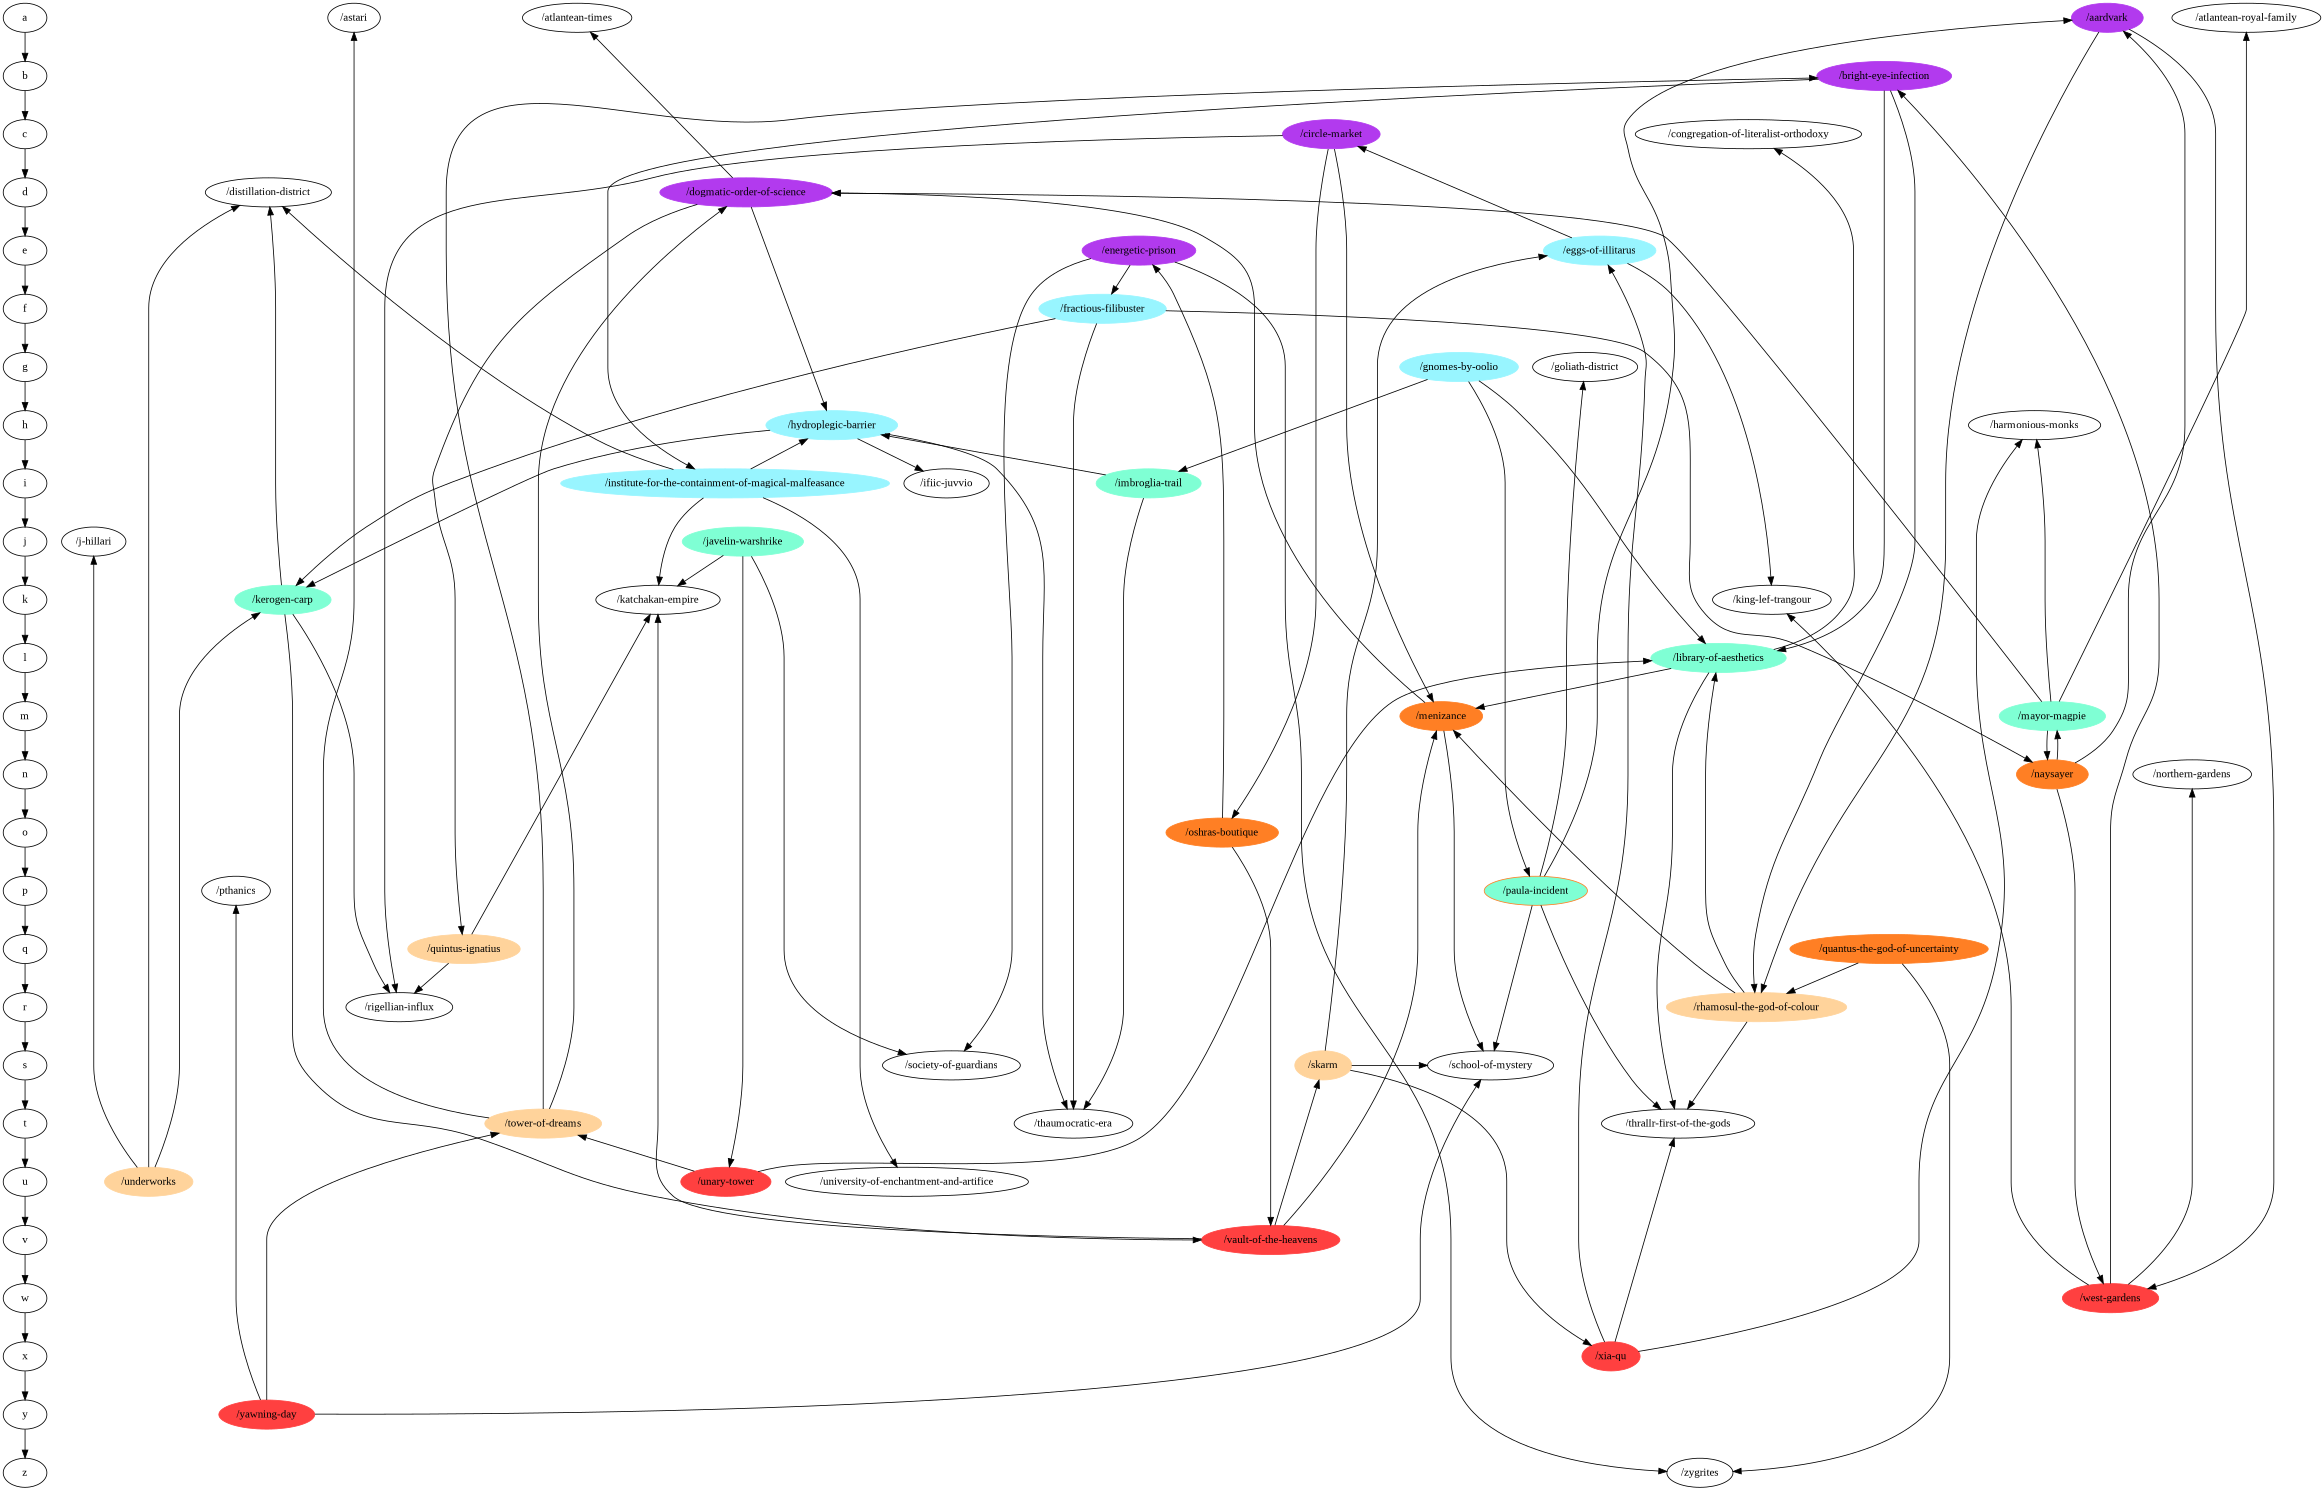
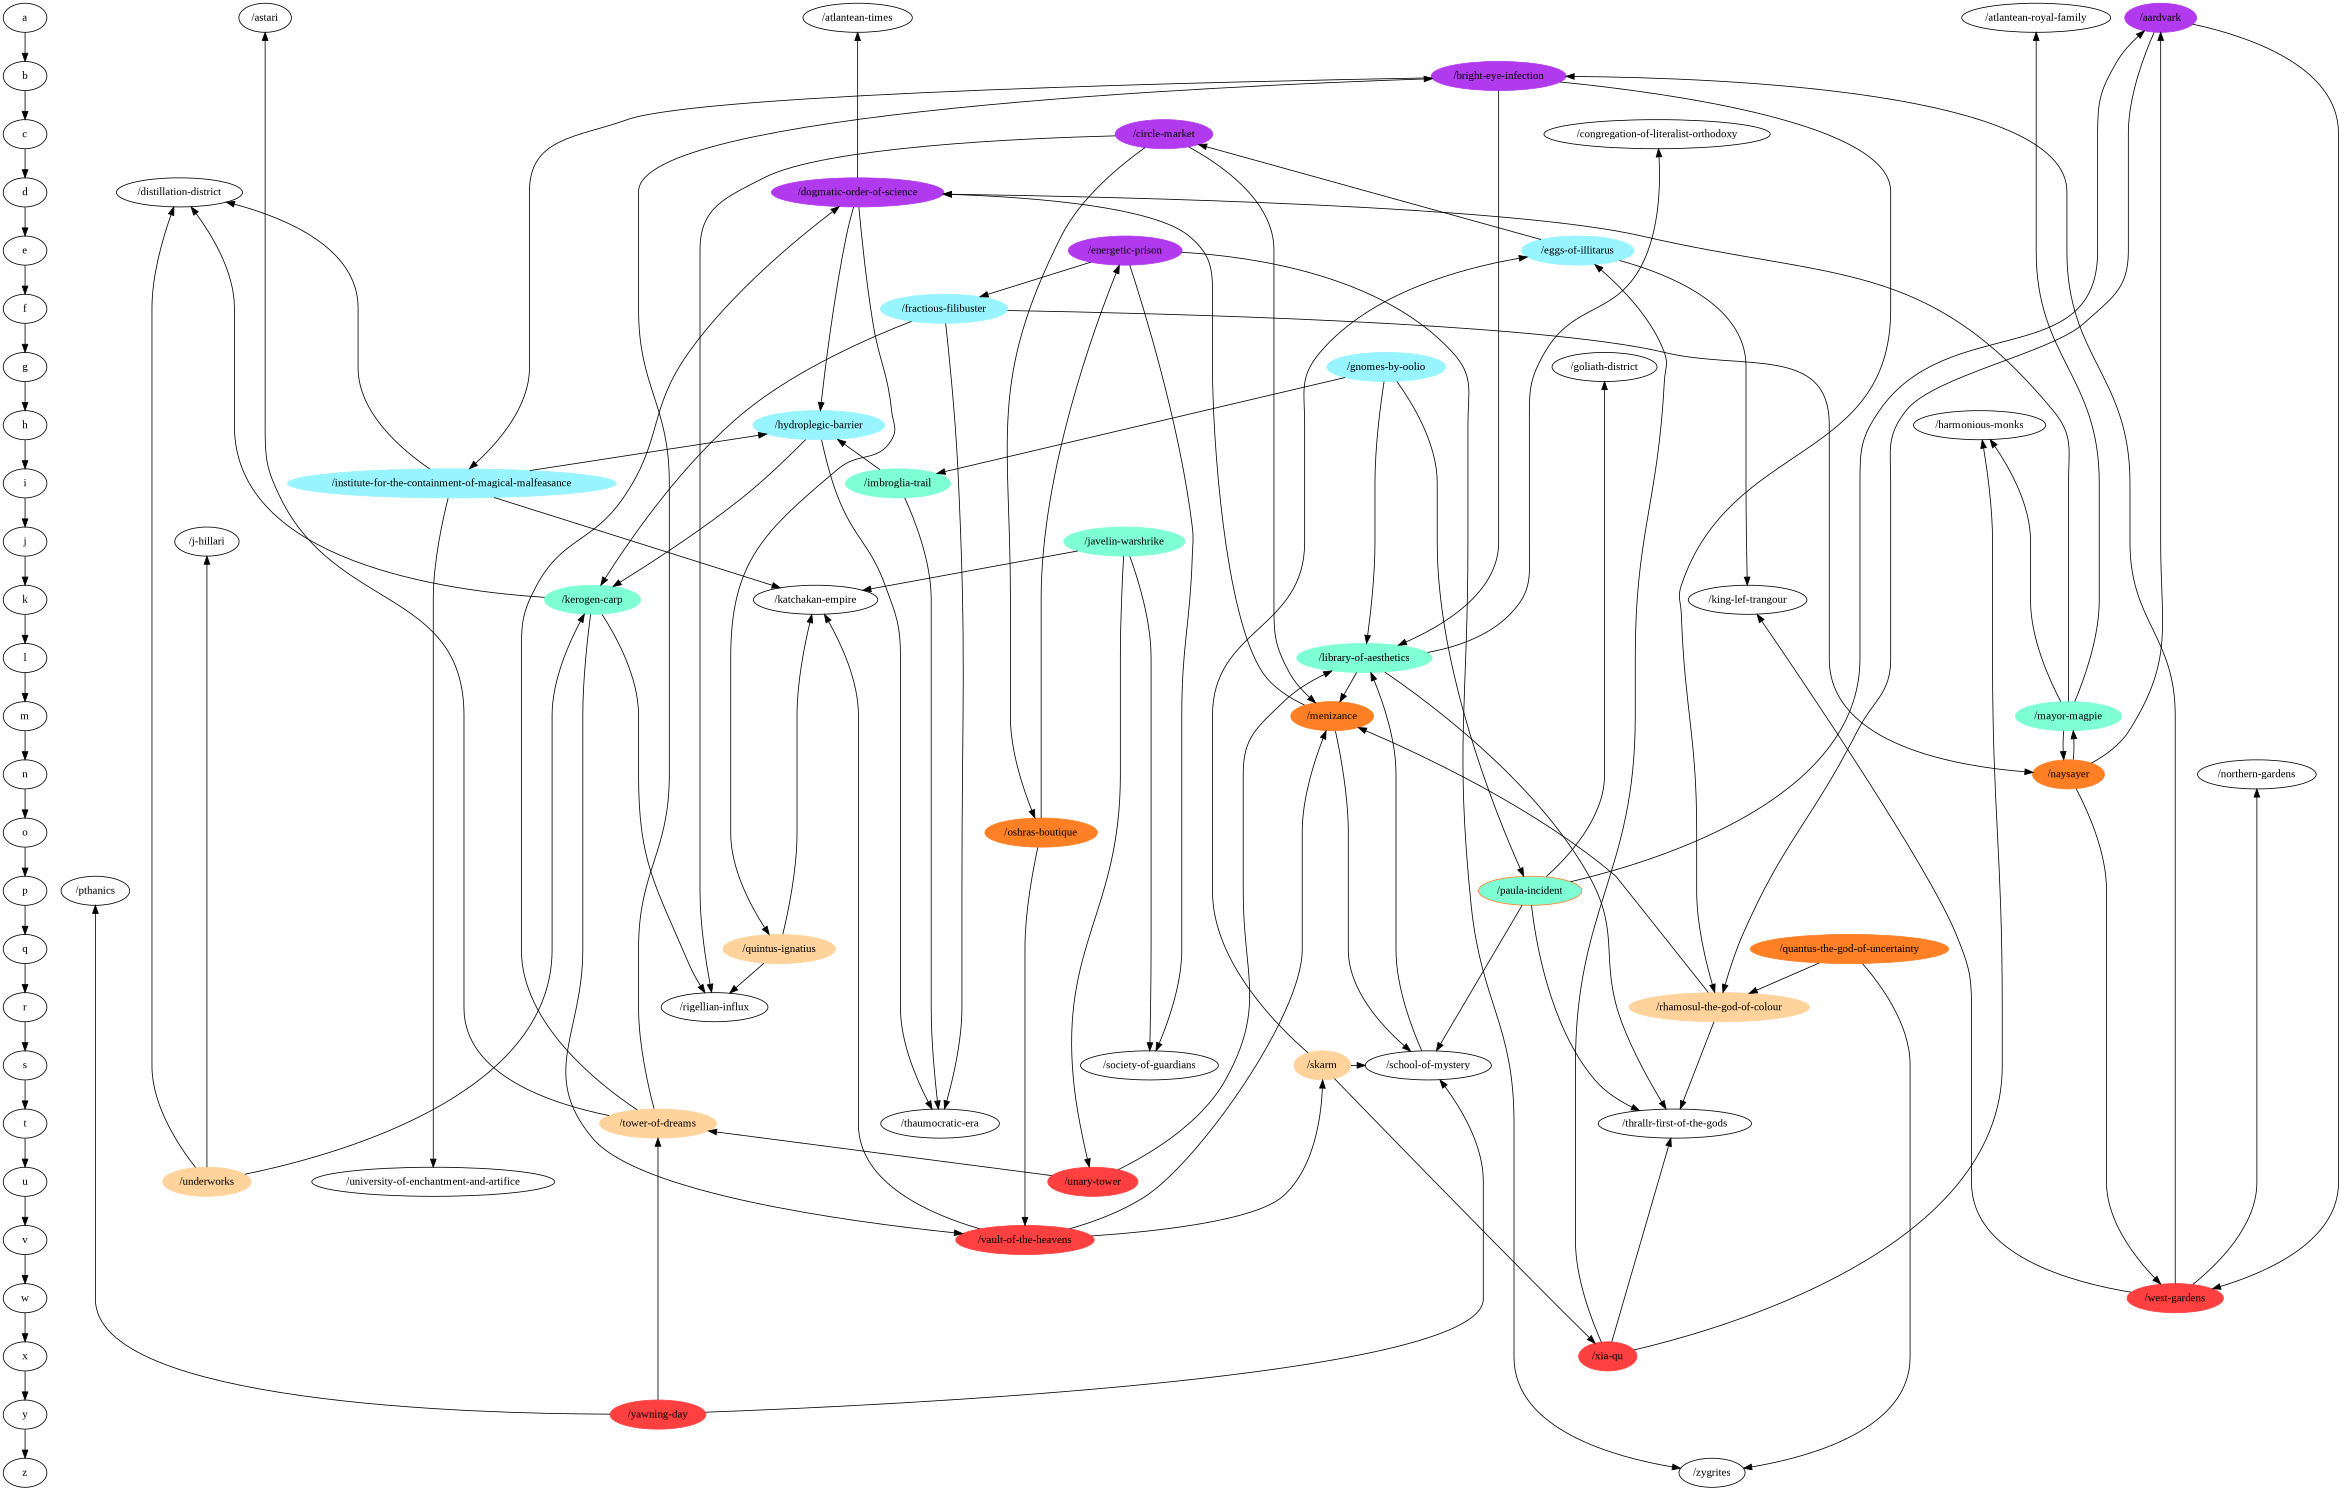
node "/ifiic-juvvio": removed
edge "/rhamosul-the-god-of-colour" -> "/library-of-aesthetics": now "/school-of-mystery" -> "/library-of-aesthetics"
